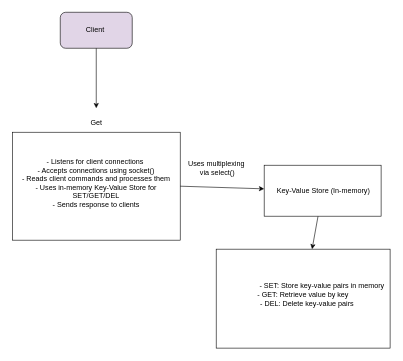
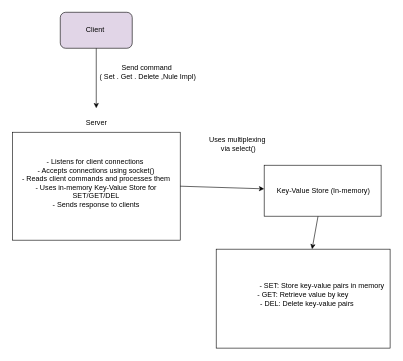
node "Send command ( Set . Get . Delete ,Nule Impl)": added
node "Get": label "Get" -> "Server"
node "Uses multiplexing via select()": moved (216, 168) -> (237, 144)
